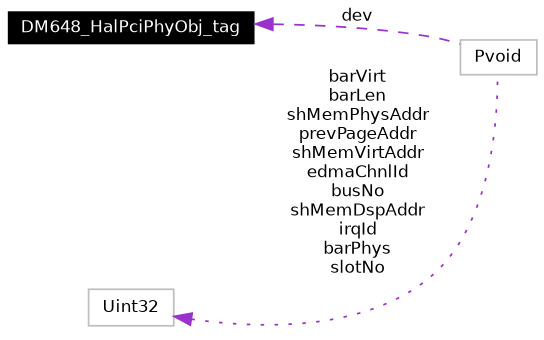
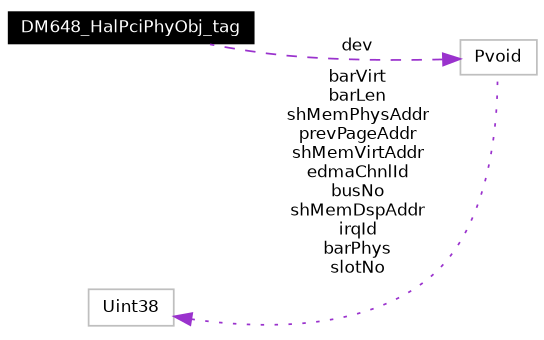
edge "Pvoid" -> "DM648_HalPciPhyObj_tag": reversed
node "Uint32": label "Uint32" -> "Uint38"
